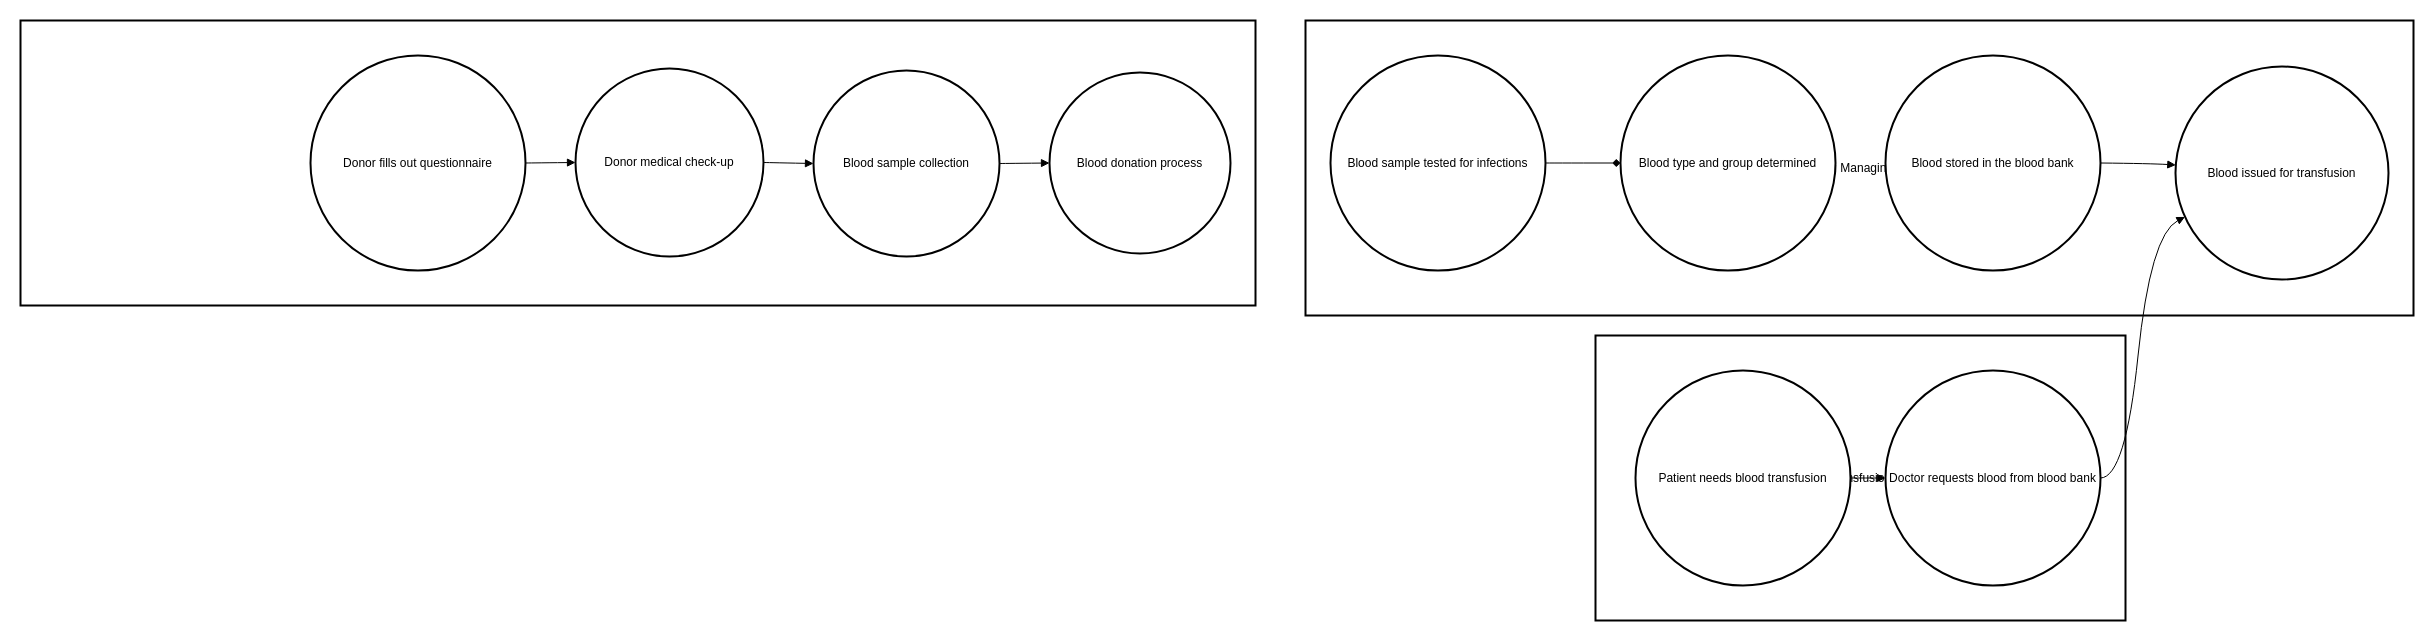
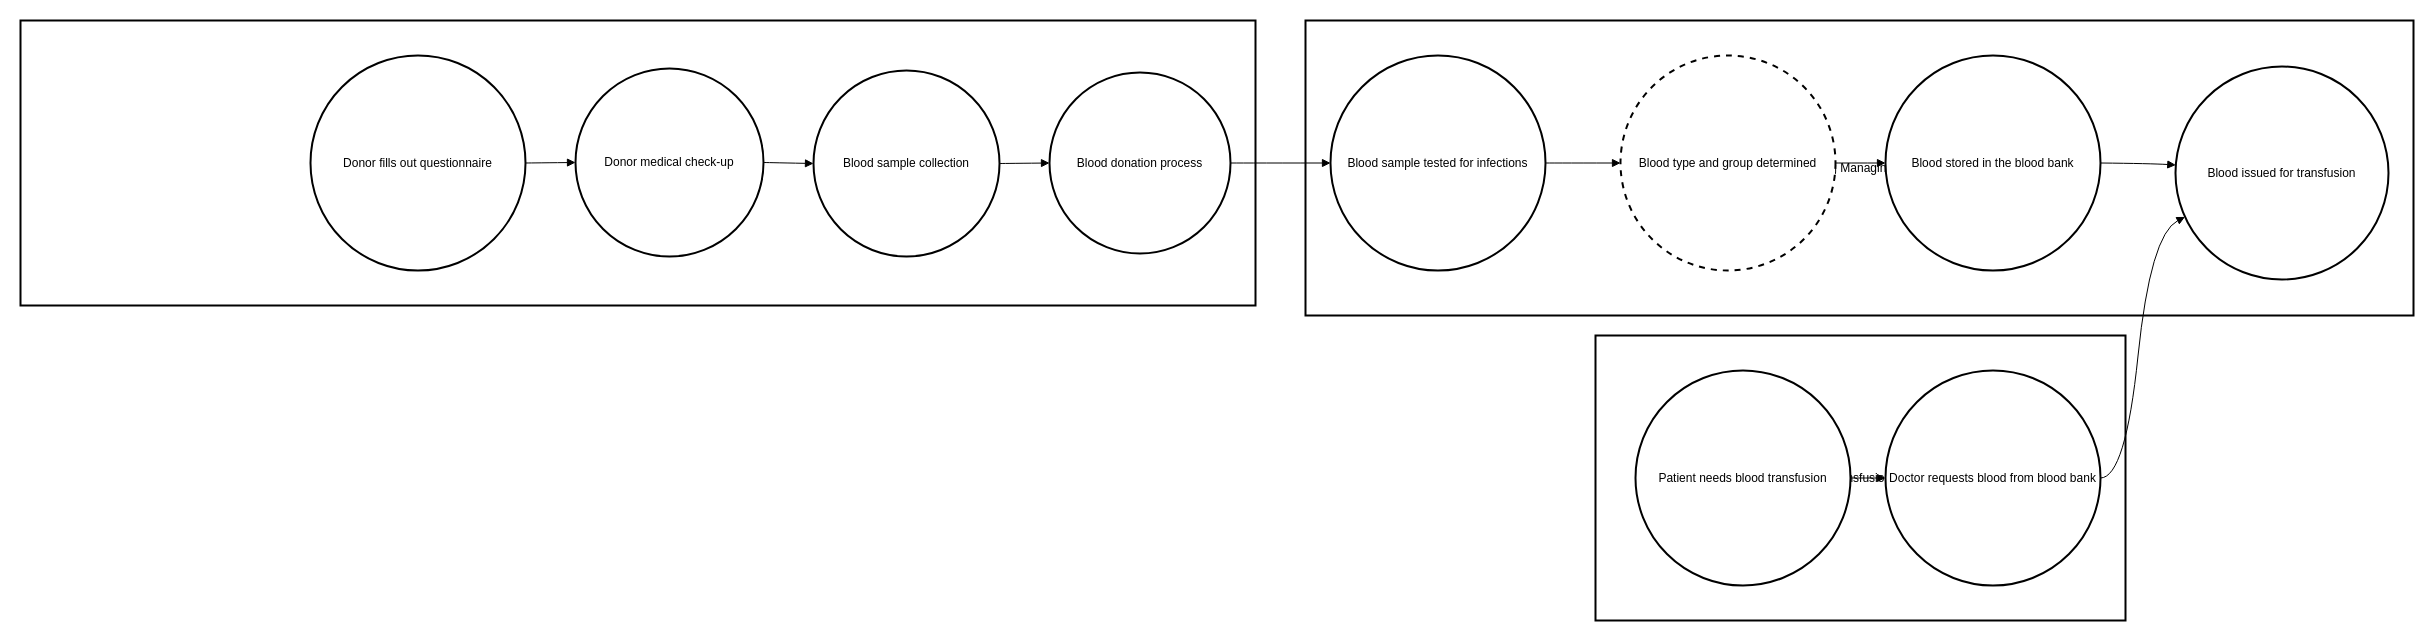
edge "Blood donation process" -> "Blood sample tested for infections": added
edge "Blood sample tested for infections" -> "Blood type and group determined": arrowhead diamond -> block
node "Blood type and group determined": style solid -> dashed
edge "Blood type and group determined" -> "Blood stored in the blood bank": added
